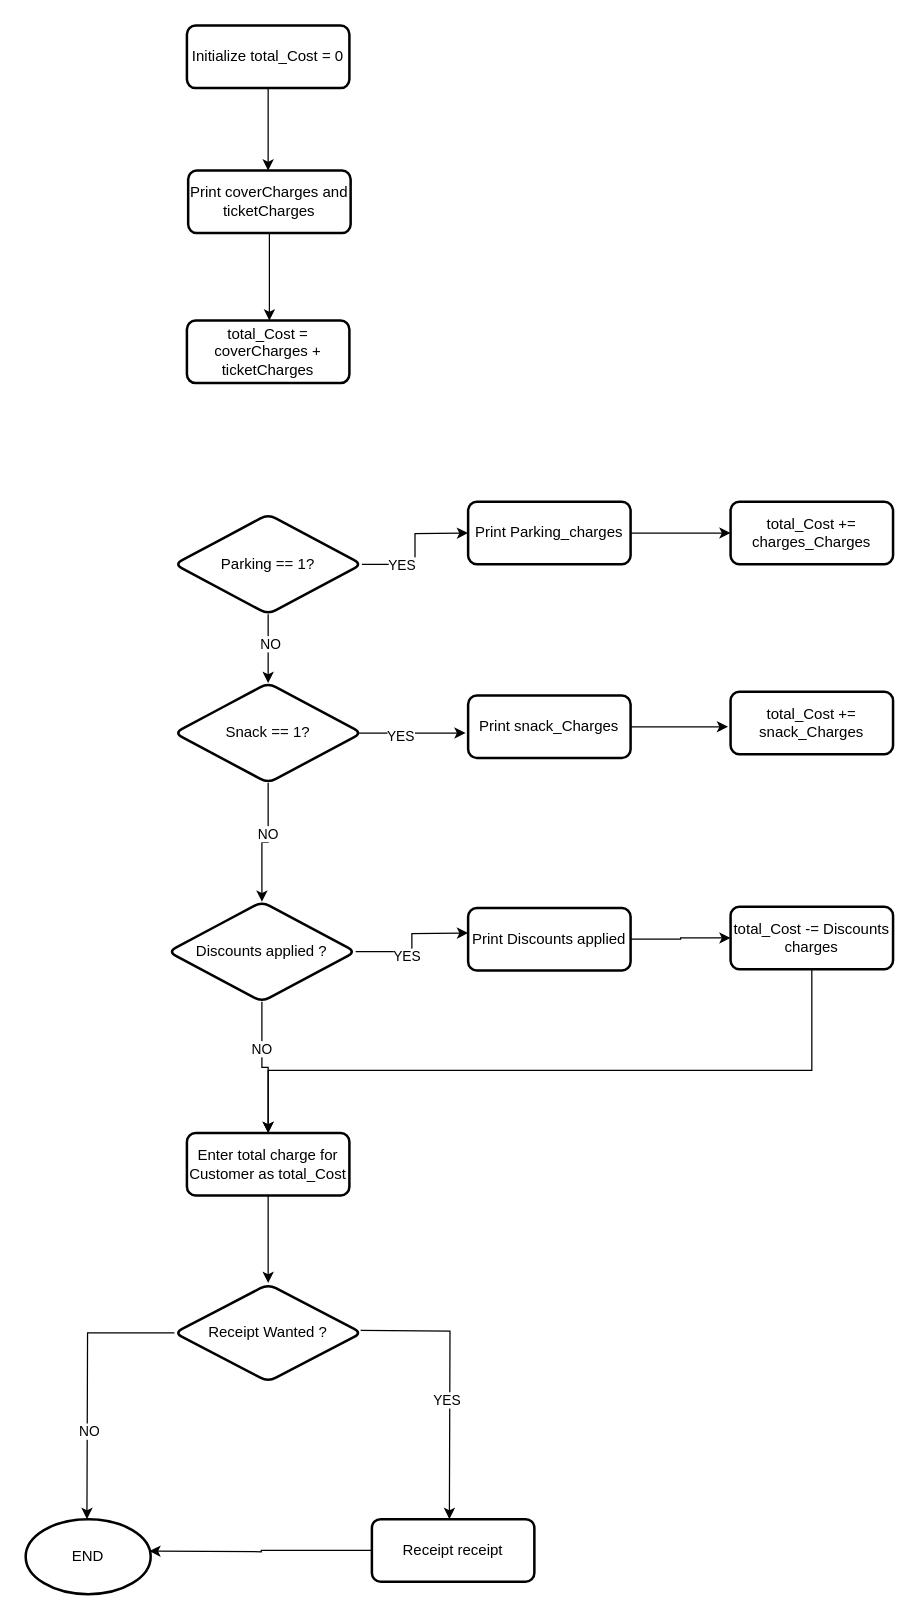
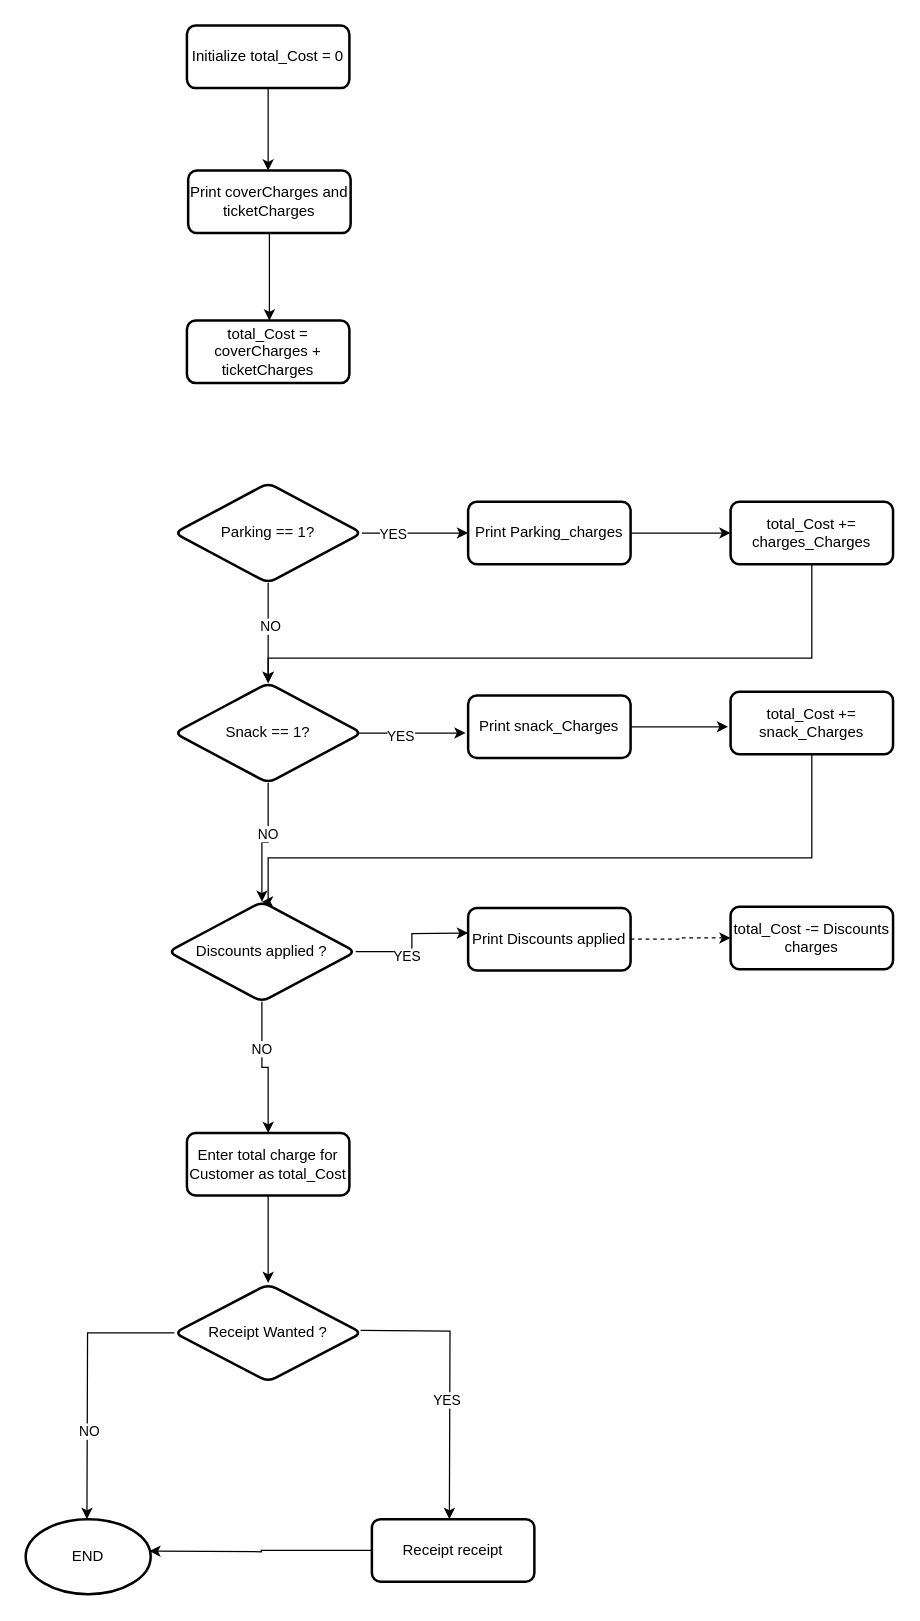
node "Parking == 1?": moved (268, 564) -> (268, 533)
edge "total_Cost += charges_Charges" -> "Snack == 1?": added
edge "total_Cost += snack_Charges" -> "Discounts applied ?": added
edge "Print Discounts applied" -> "total_Cost -= Discounts charges": style solid -> dashed
edge "total_Cost -= Discounts charges" -> "Enter total charge for Customer as total_Cost": removed
